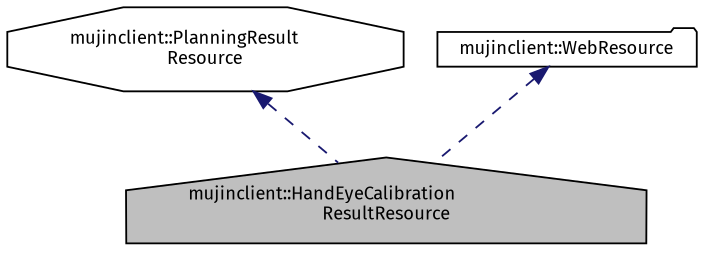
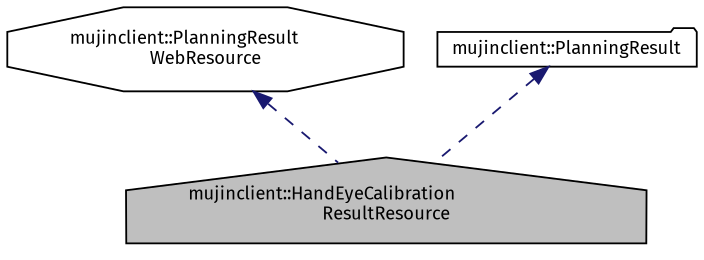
node "mujinclient::PlanningResult Resource": label "mujinclient::PlanningResult Resource" -> "mujinclient::PlanningResult WebResource"
node "mujinclient::WebResource": label "mujinclient::WebResource" -> "mujinclient::PlanningResult"
